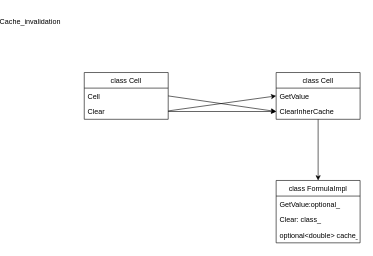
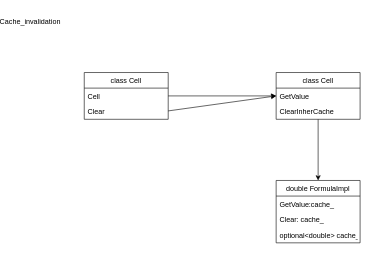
edge "Cell" -> "GetValue": added
edge "Cell" -> "ClearInherCache": removed
edge "Clear" -> "ClearInherCache": removed
node "class FormulaImpl": label "class FormulaImpl" -> "double FormulaImpl"
node "GetValue:optional_": label "GetValue:optional_" -> "GetValue:cache_"
node "Clear: class_": label "Clear: class_" -> "Clear: cache_"
